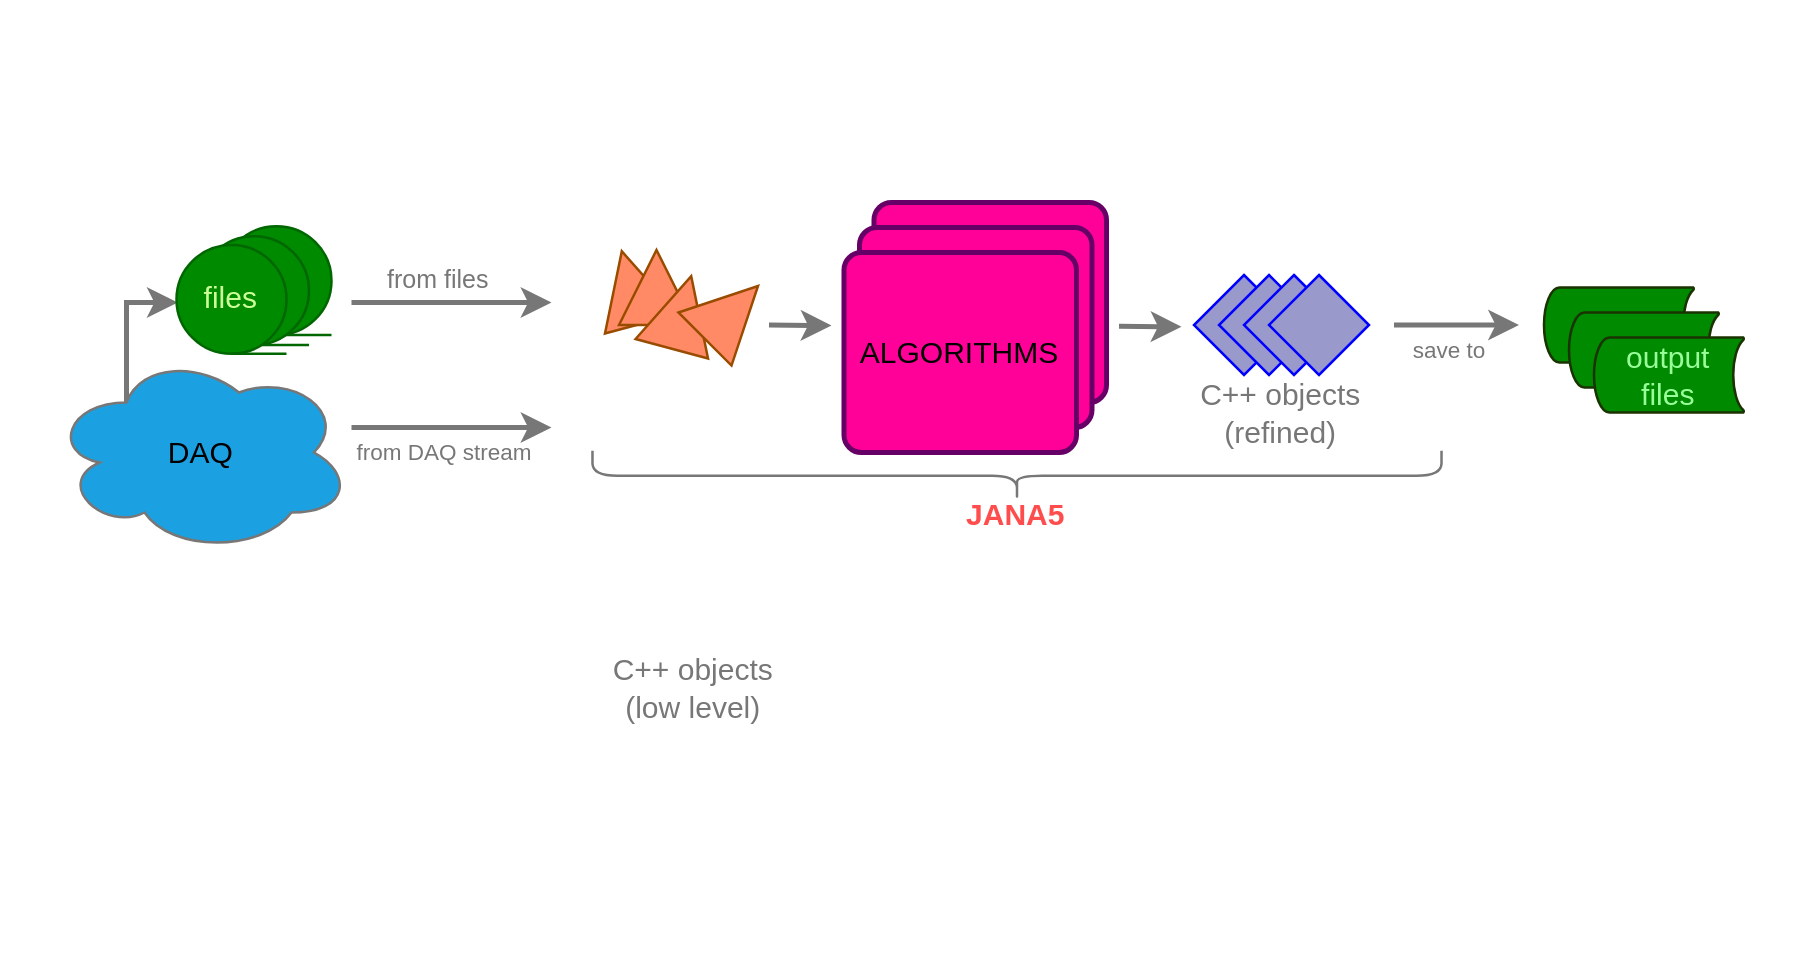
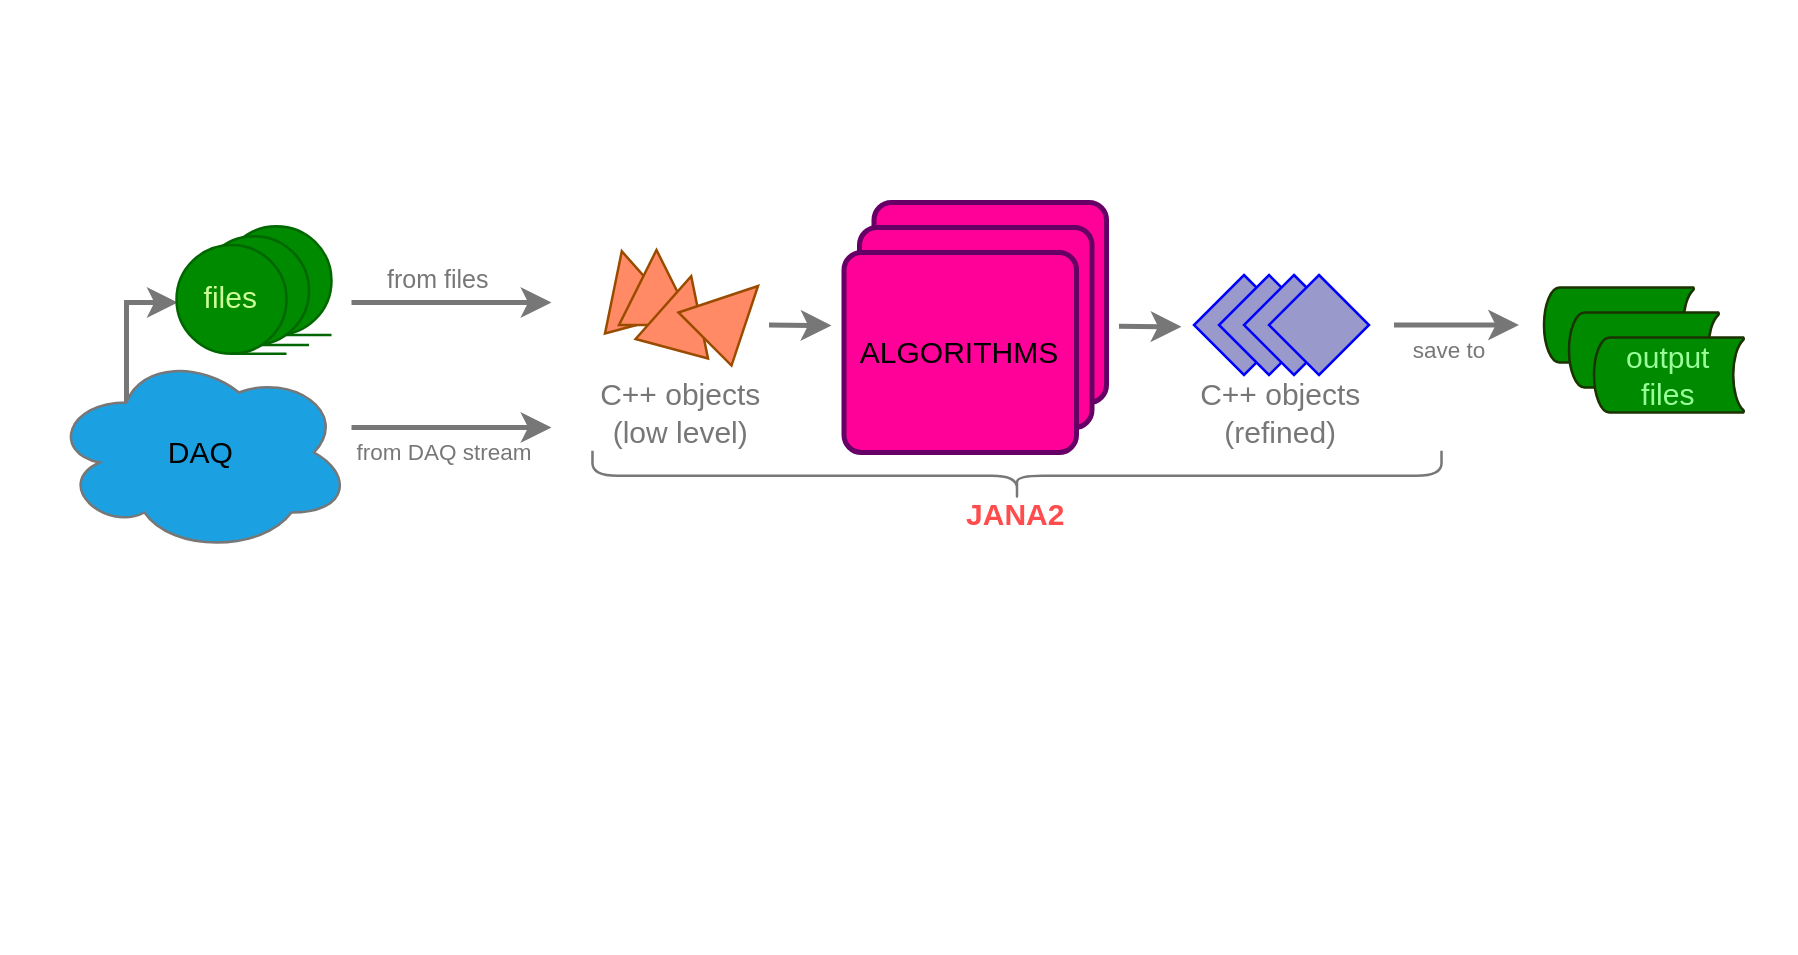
node "JANA5": label "JANA5" -> "JANA2"
node "C++ objects (low level)": moved (694, 688) -> (681, 413)
